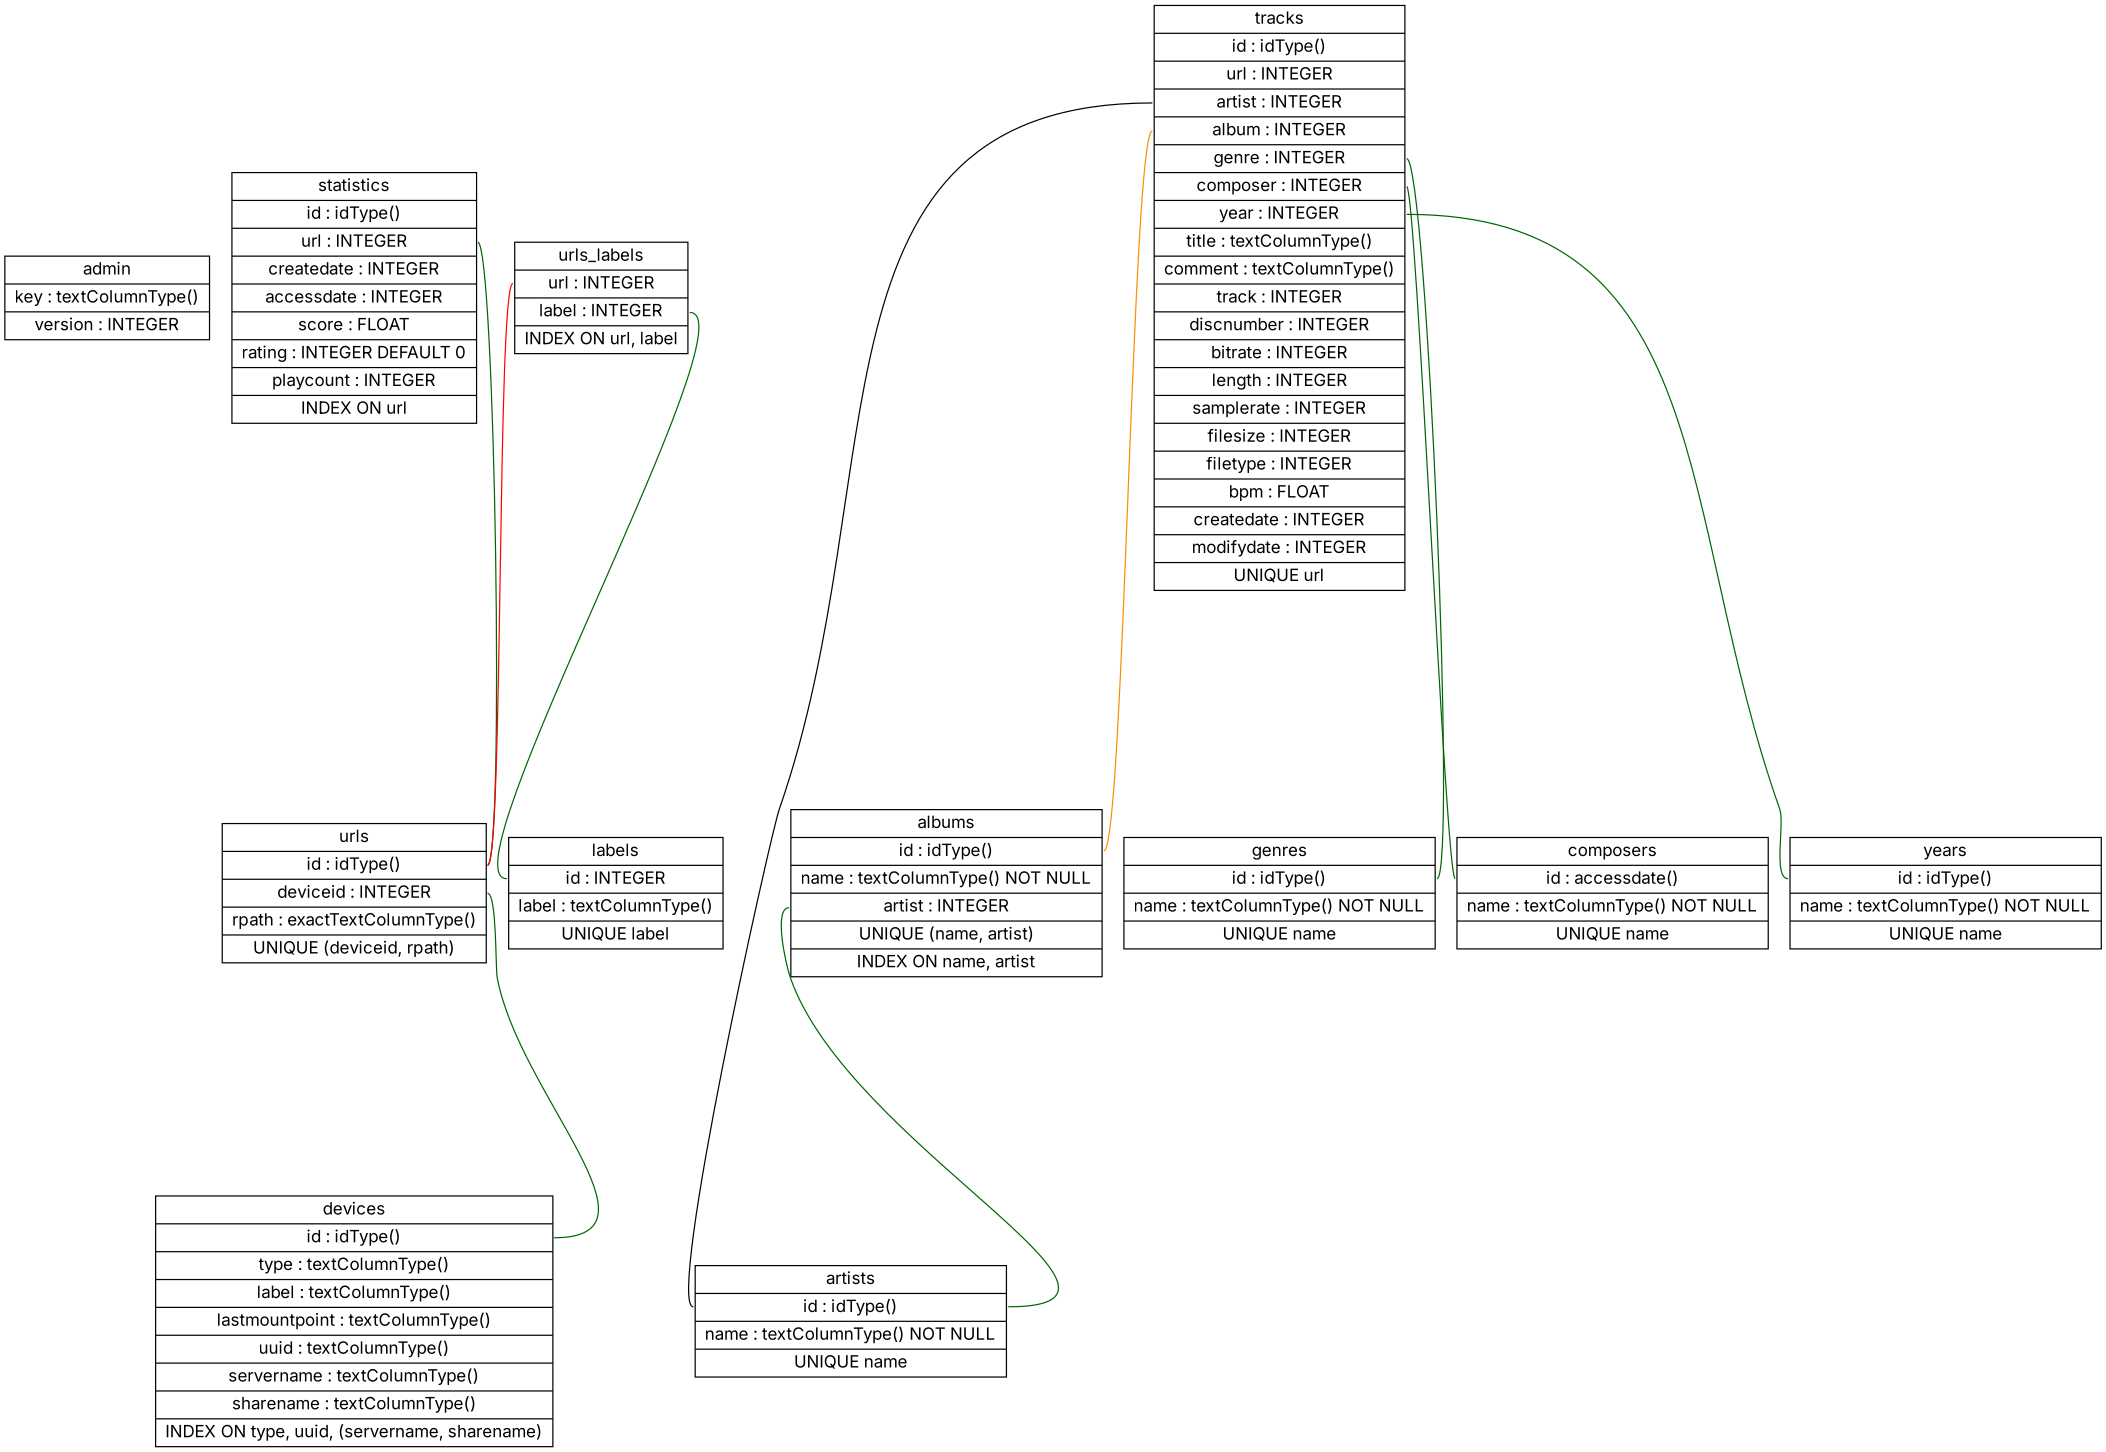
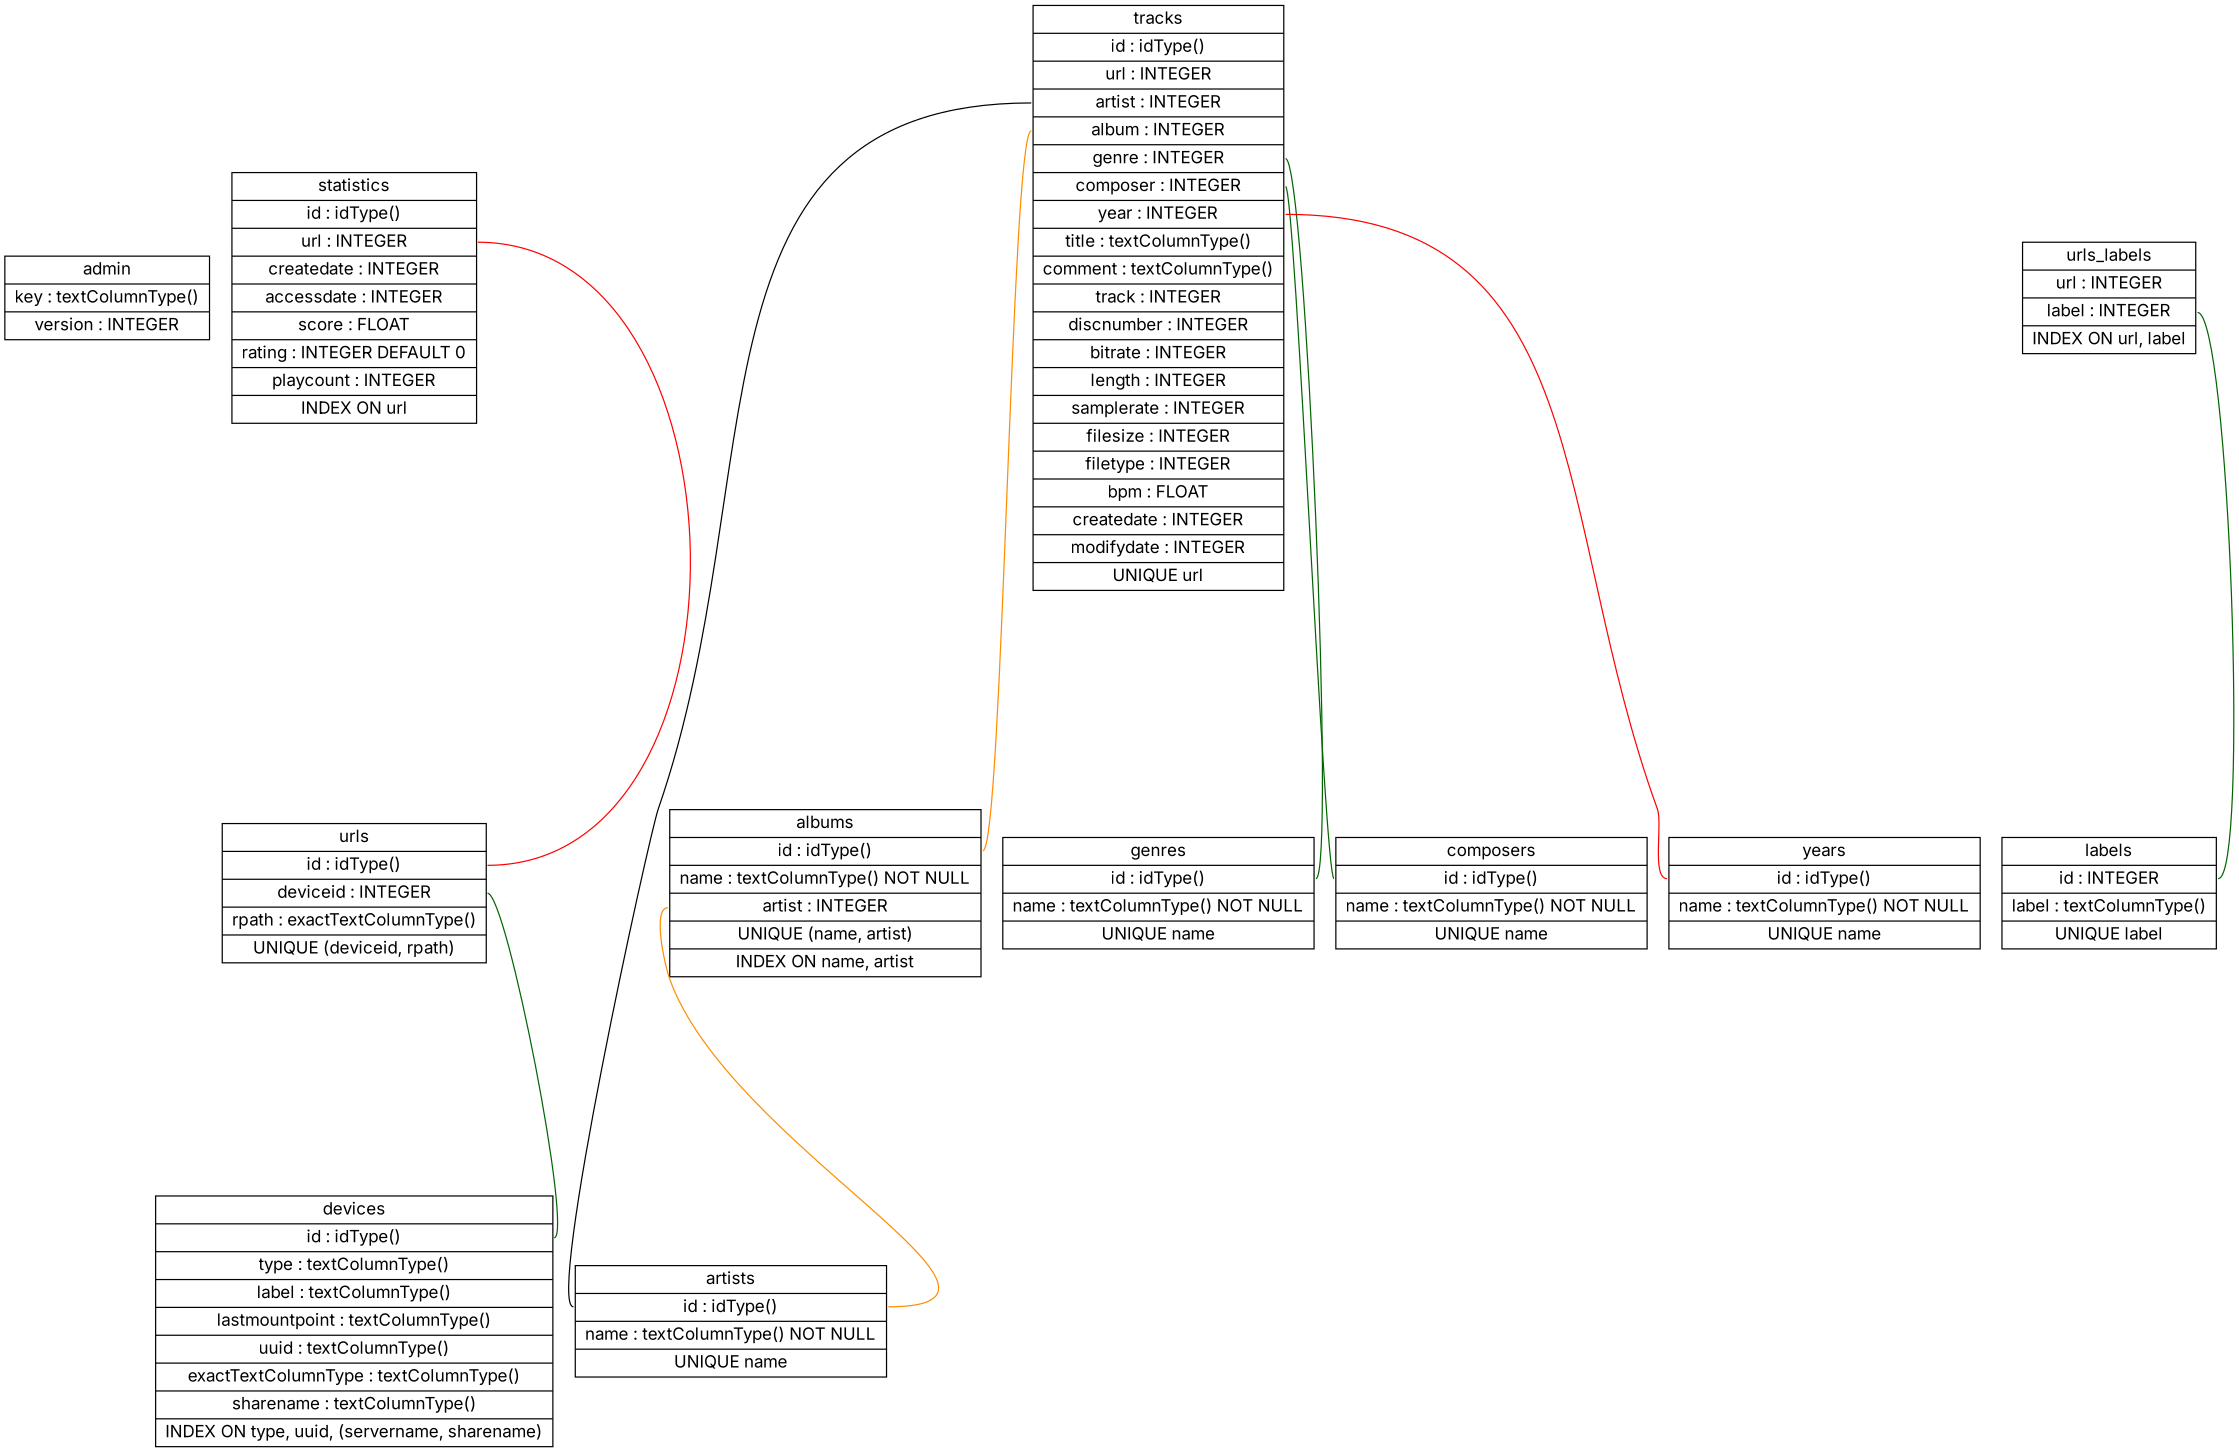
edge "tracks" -- "years": color darkgreen -> red
edge "urls_labels" -- "urls": removed
edge "statistics" -- "urls": color darkgreen -> red
node "composers": text "id : accessdate()" -> "id : idType()"
edge "albums" -- "artists": color darkgreen -> darkorange
node "devices": text "servername : textColumnType()" -> "exactTextColumnType : textColumnType()"
